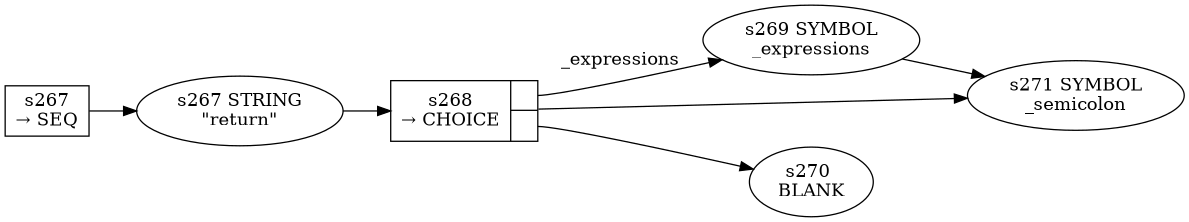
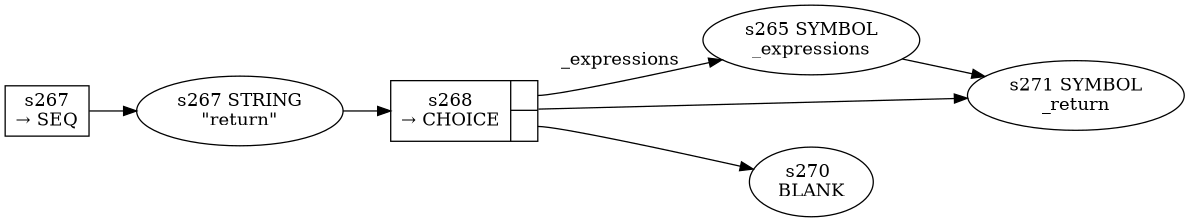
node "s269 SYMBOL _expressions": label "s269 SYMBOL _expressions" -> "s265 SYMBOL _expressions"
node "s271 SYMBOL _semicolon": label "s271 SYMBOL _semicolon" -> "s271 SYMBOL _return"
